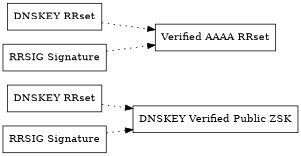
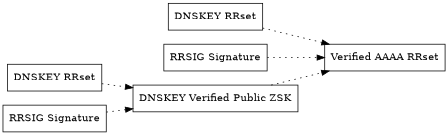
edge "DNSKEY Verified Public ZSK" -> "Verified AAAA RRset": added
